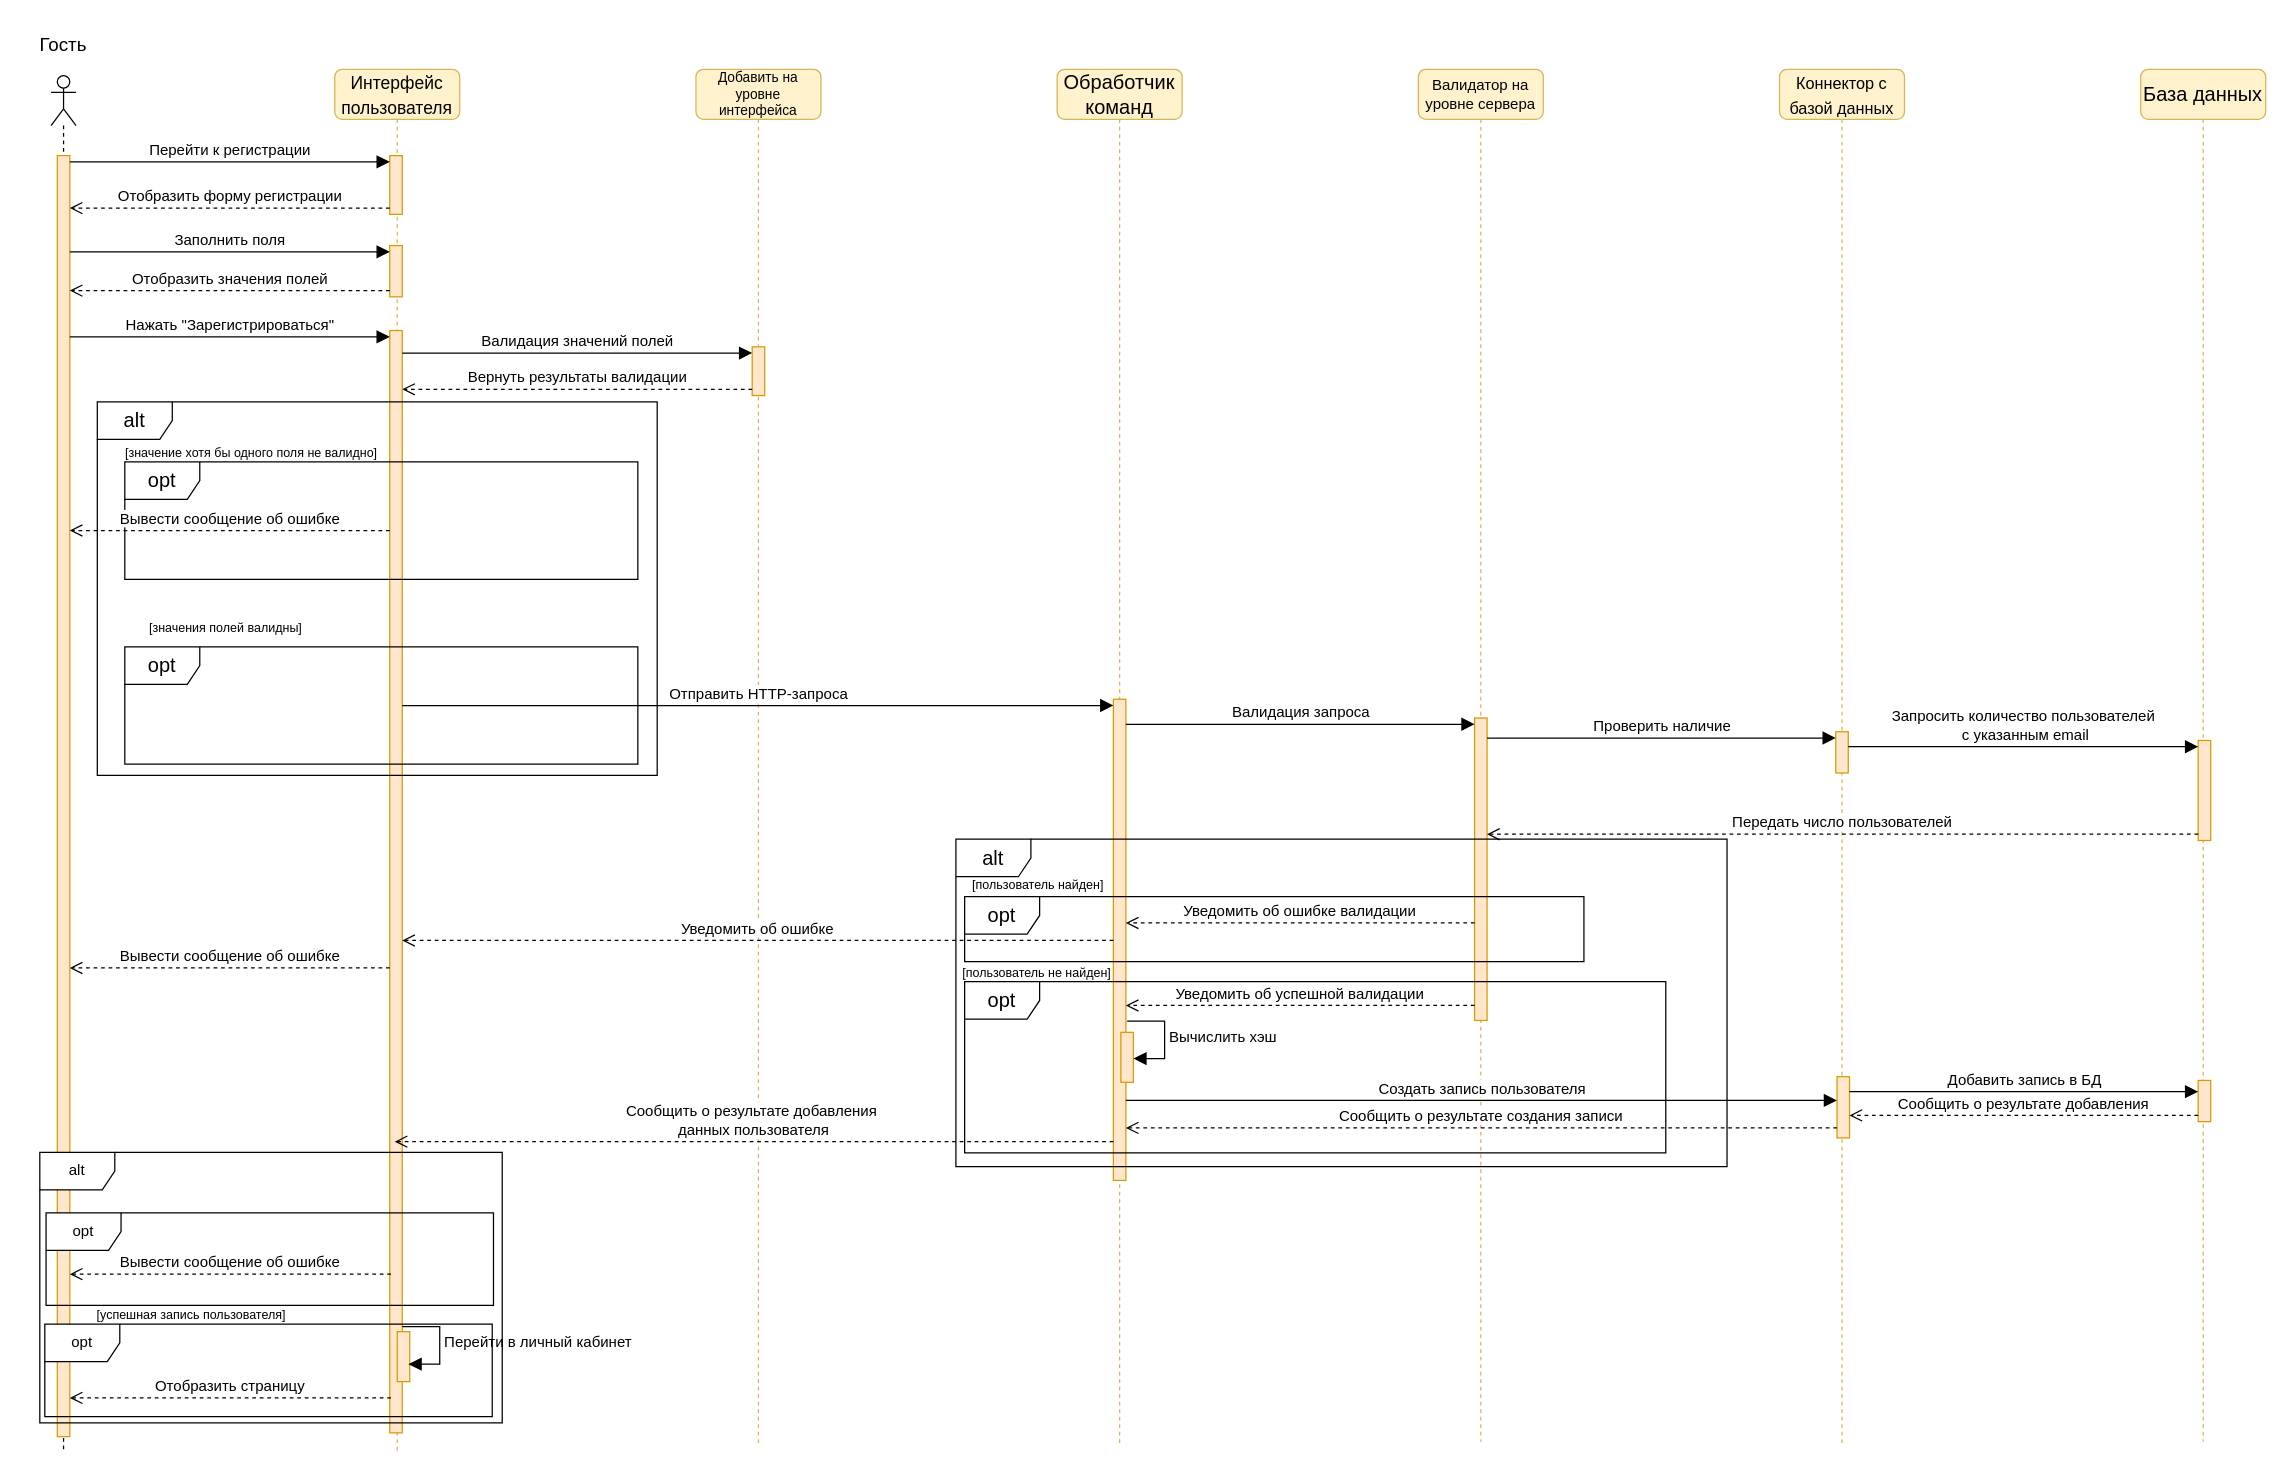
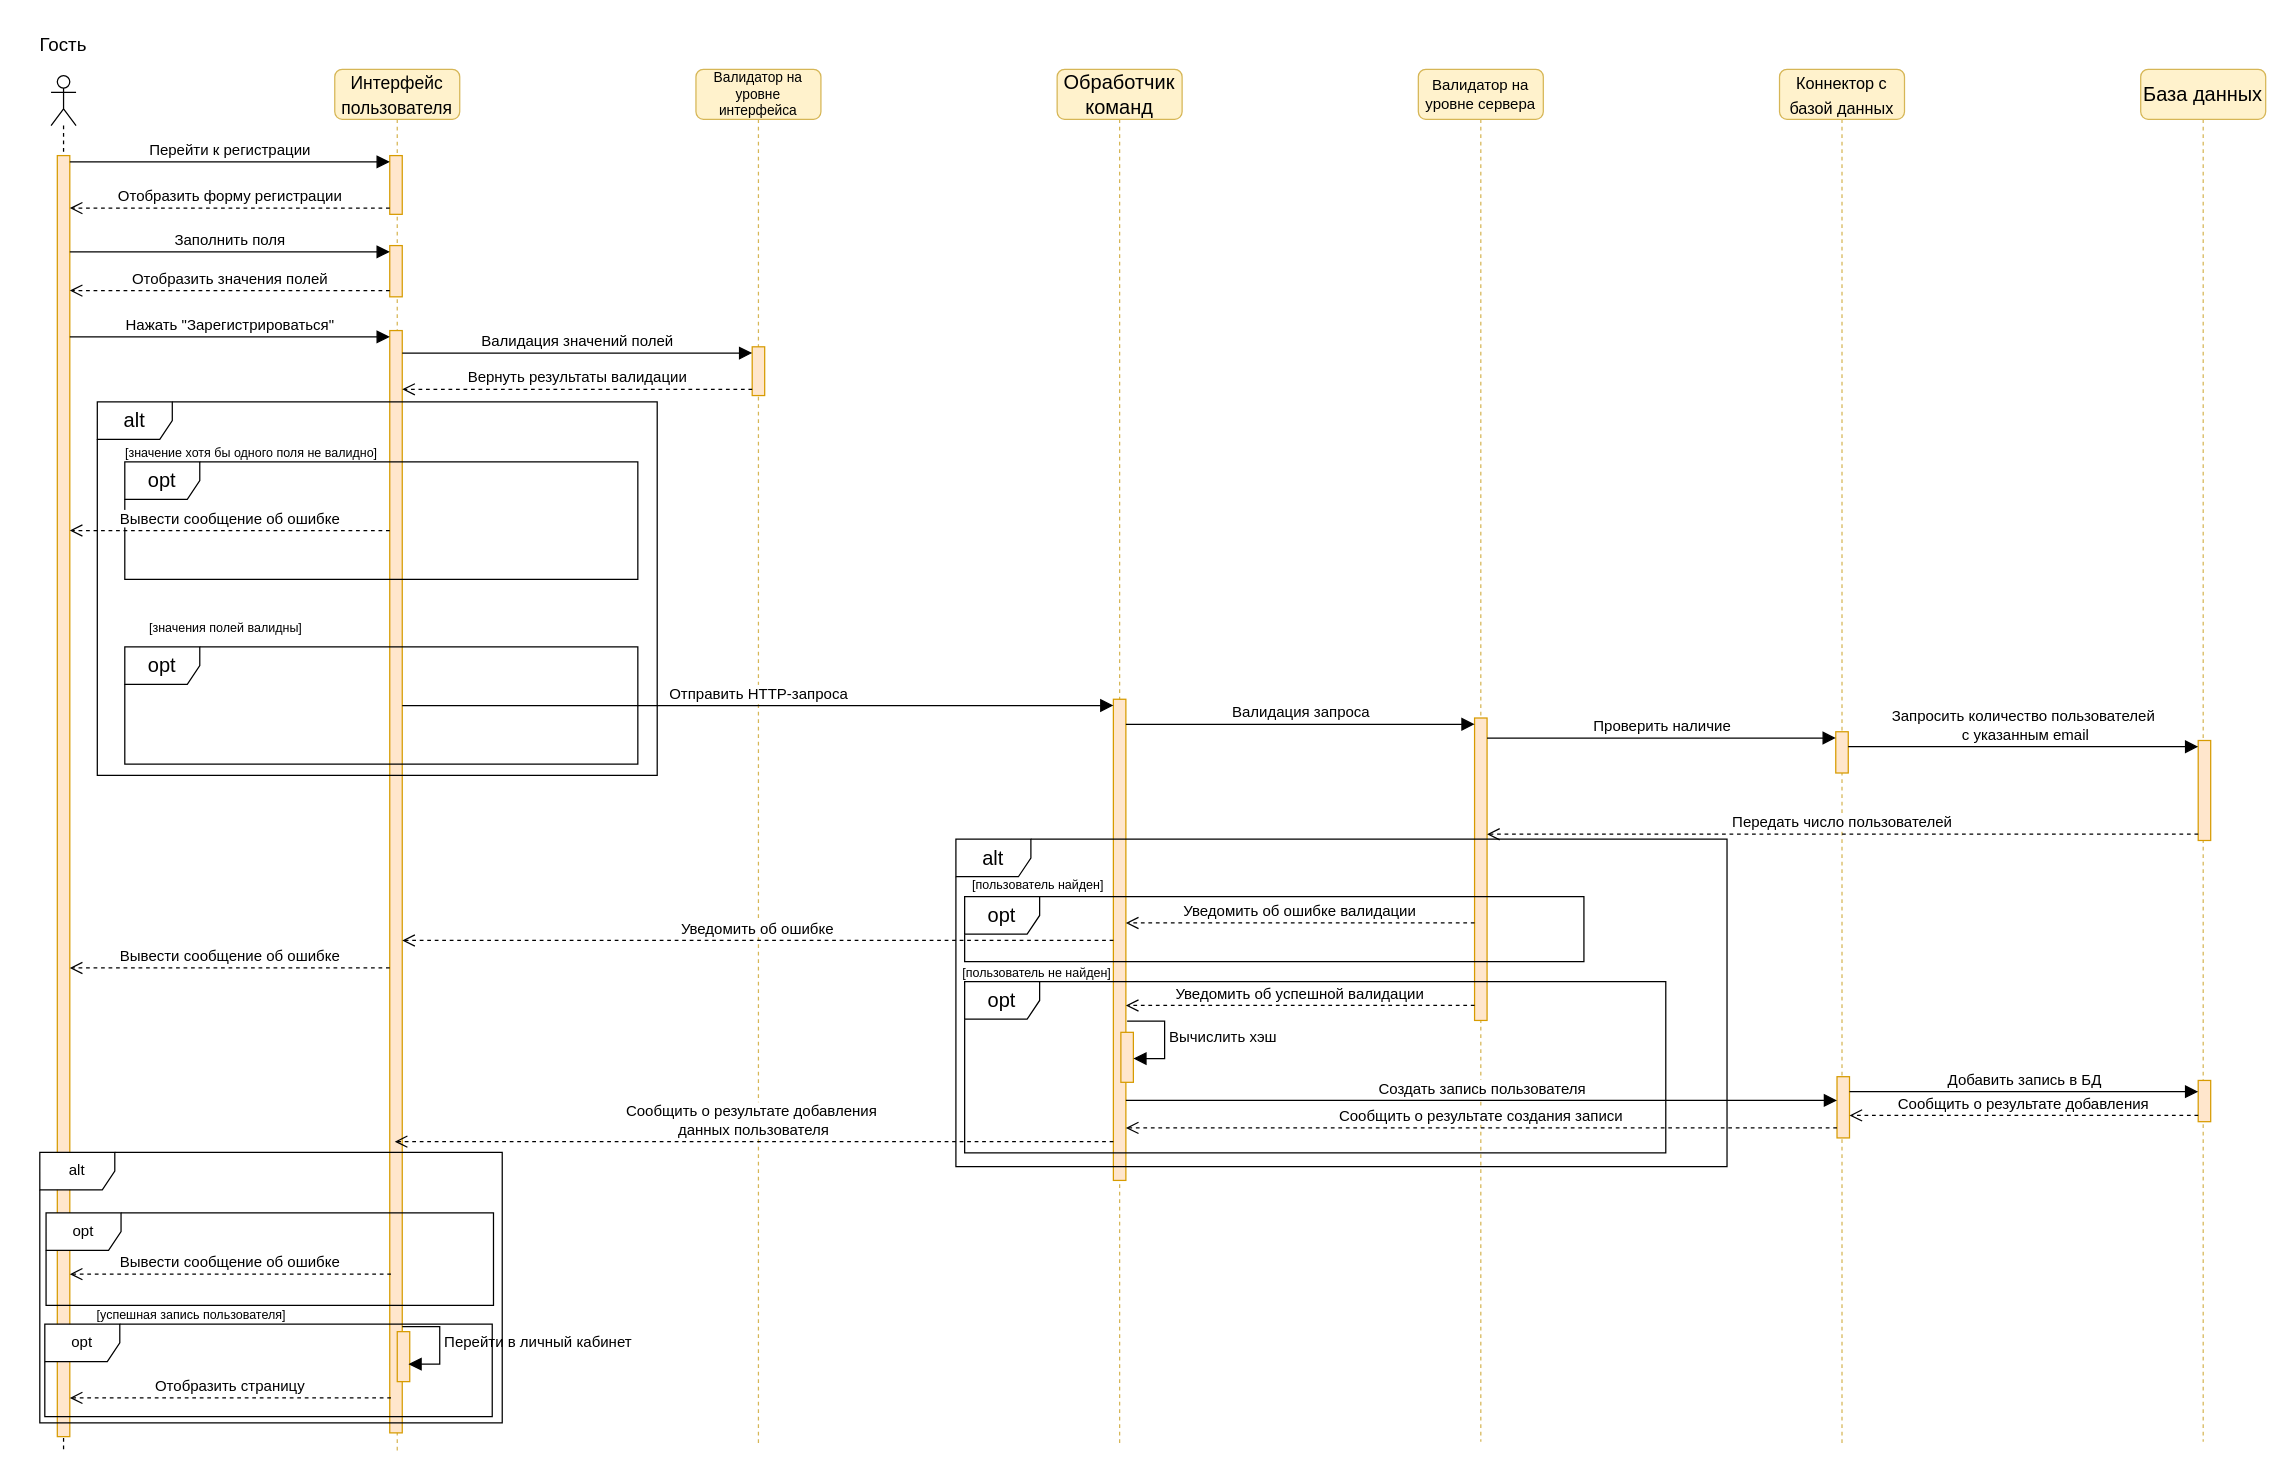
node "Добавить на уровне интерфейса": label "Добавить на уровне интерфейса" -> "Валидатор на уровне интерфейса"
